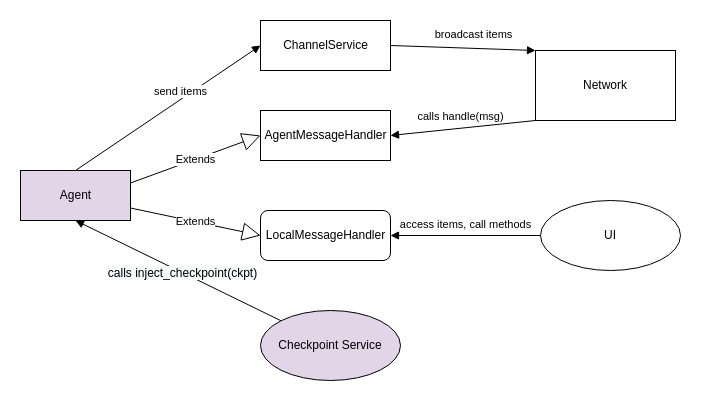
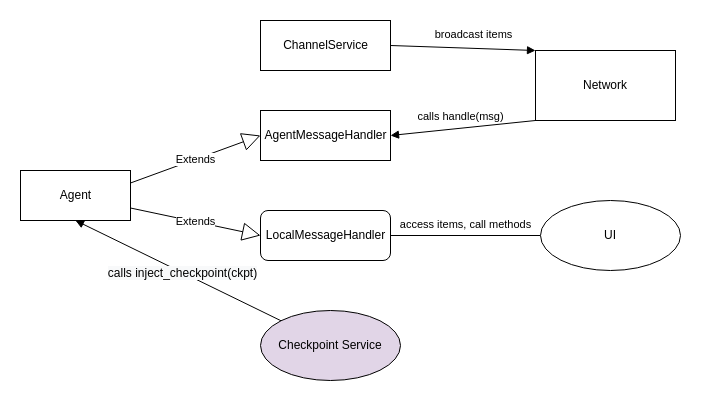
edge "Agent" -> "ChannelService": removed, label "send items"
node "Agent": fillcolor #e1d5e7 -> #ffffff
edge "UI" -> "LocalMessageHandler": arrowhead block -> none
